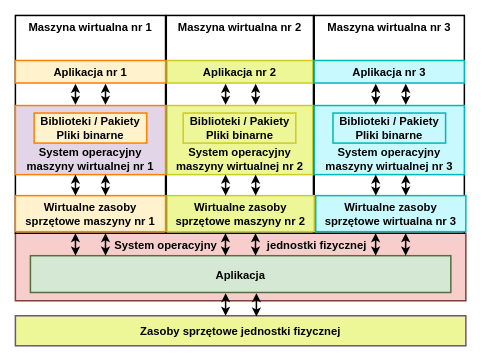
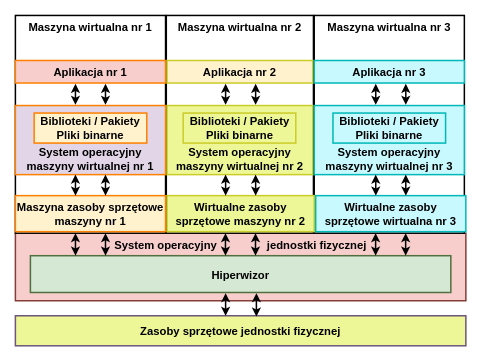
node "Aplikacja nr 1": fillcolor #fff2cc -> #f8cecc
node "Aplikacja nr 2": fillcolor #edf797 -> #fff2cc
node "Wirtualne zasoby sprzętowe maszyny nr 1": label "Wirtualne zasoby sprzętowe maszyny nr 1" -> "Maszyna zasoby sprzętowe maszyny nr 1"
node "Aplikacja": label "Aplikacja" -> "Hiperwizor"
